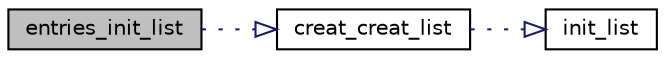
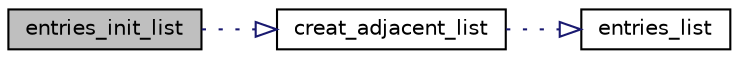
node "creat_creat_list": label "creat_creat_list" -> "creat_adjacent_list"
node "init_list": label "init_list" -> "entries_list"
